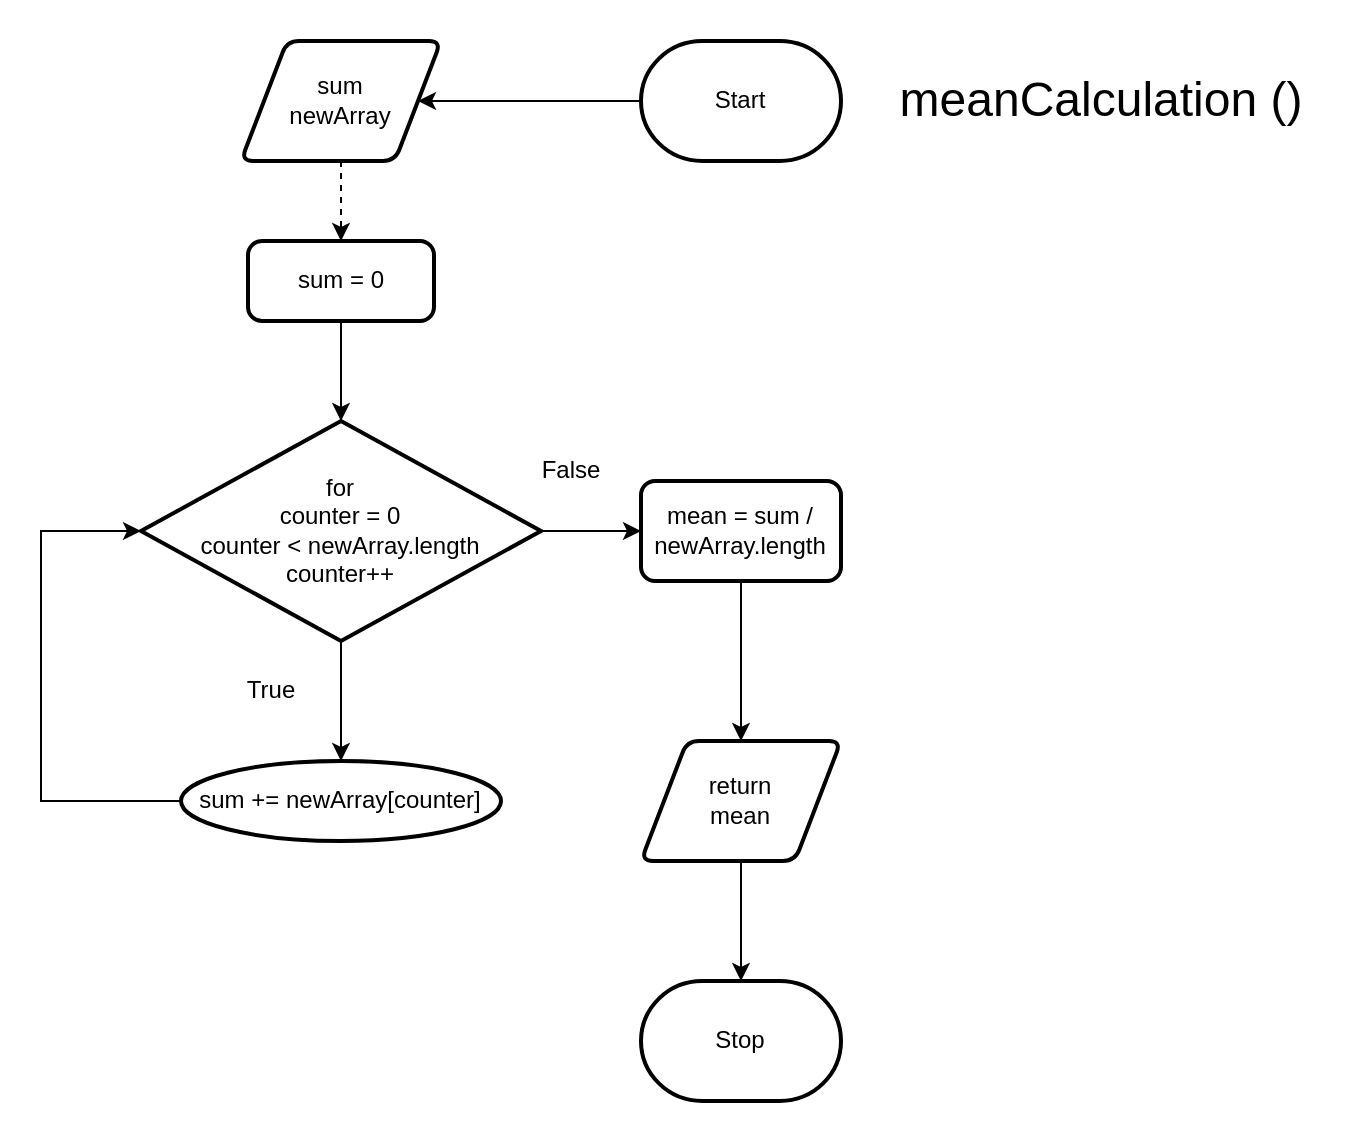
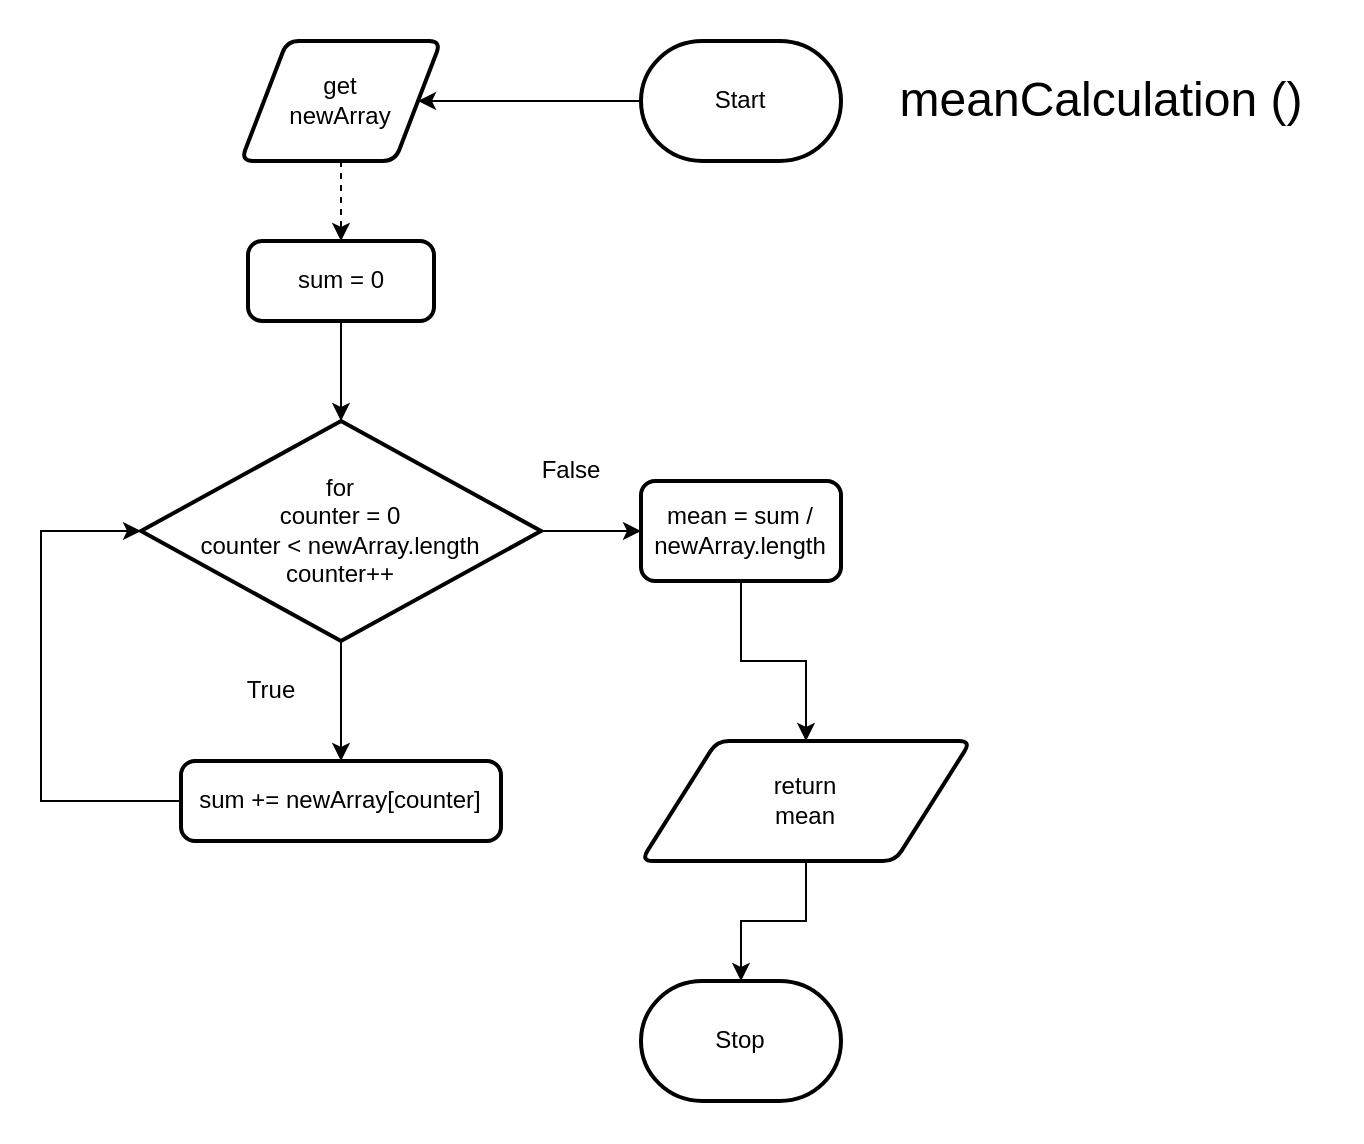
node "sum newArray": label "sum newArray" -> "get newArray"
node "sum += newArray[counter]": shape ellipse -> rounded rectangle
node "return mean": size 200x120 -> 330x120
